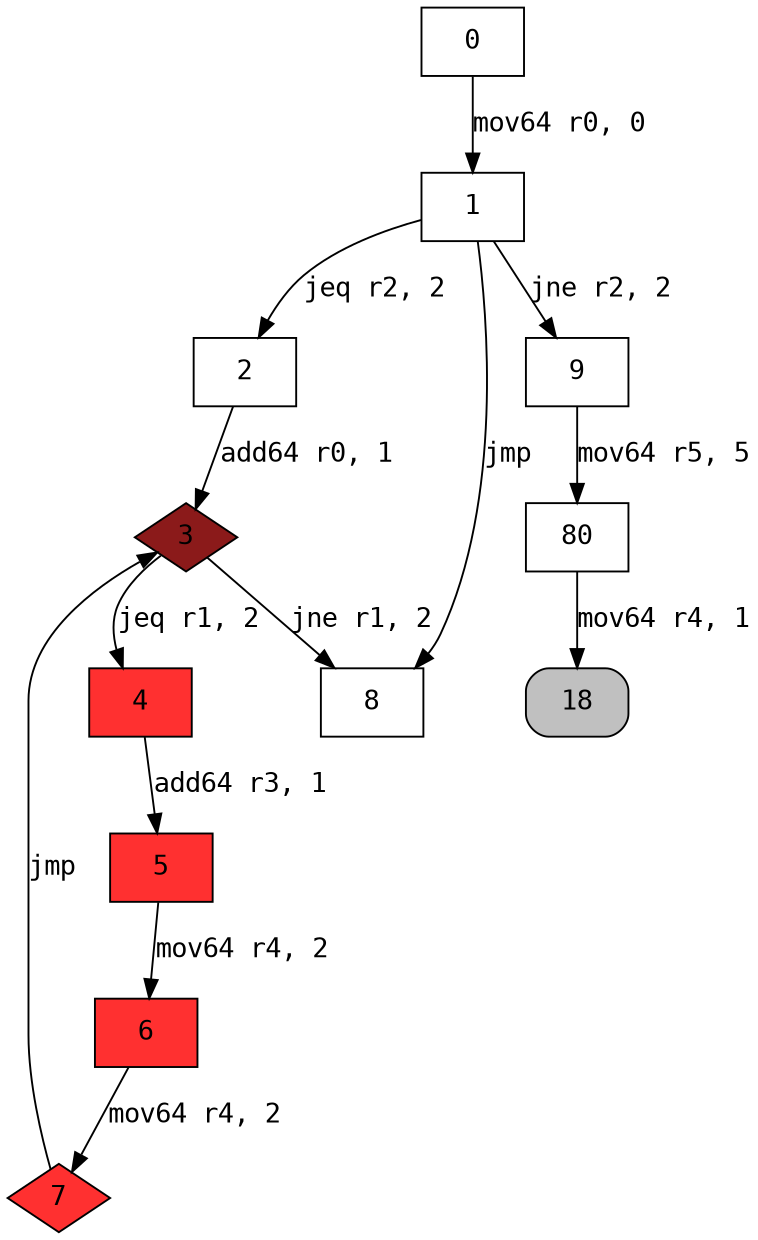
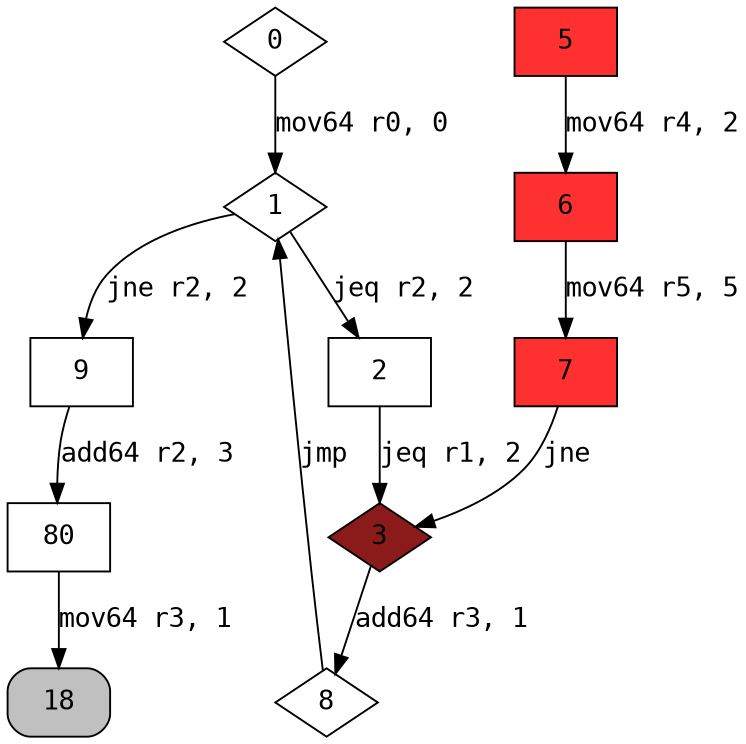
node "0": shape box -> diamond
node "1": shape box -> diamond
edge "1" -> "8": reversed
edge "2" -> "3": label "add64 r0, 1" -> "jeq r1, 2"
edge "9" -> "80": label "mov64 r5, 5" -> "add64 r2, 3"
edge "3" -> "8": label "jne r1, 2" -> "add64 r3, 1"
edge "80" -> "18": label "mov64 r4, 1" -> "mov64 r3, 1"
node "4": removed
node "8": shape box -> diamond
edge "7" -> "3": label "jmp" -> "jne"
edge "6" -> "7": label "mov64 r4, 2" -> "mov64 r5, 5"
node "7": shape diamond -> box
